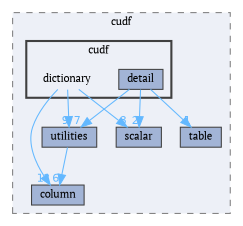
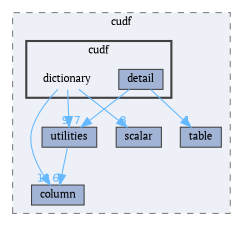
edge "detail" -> "scalar": removed
